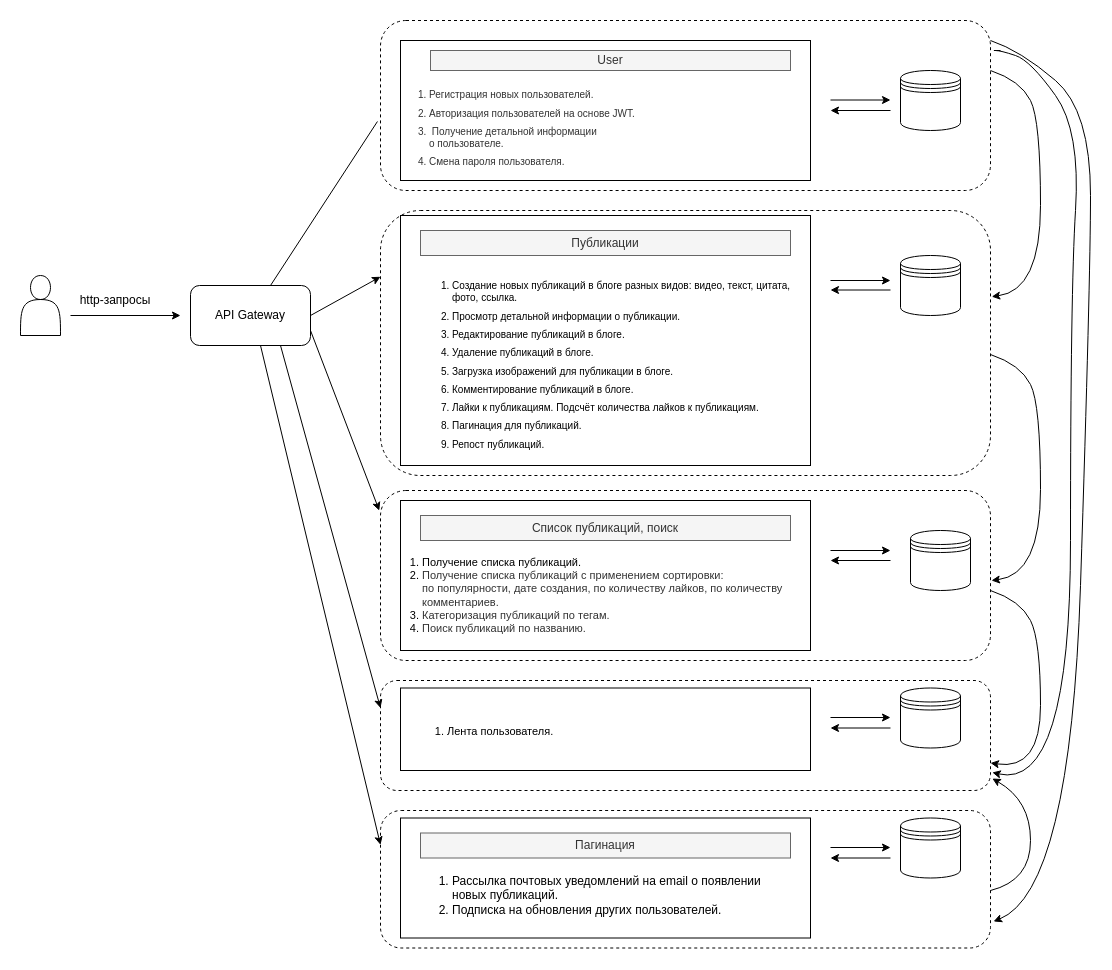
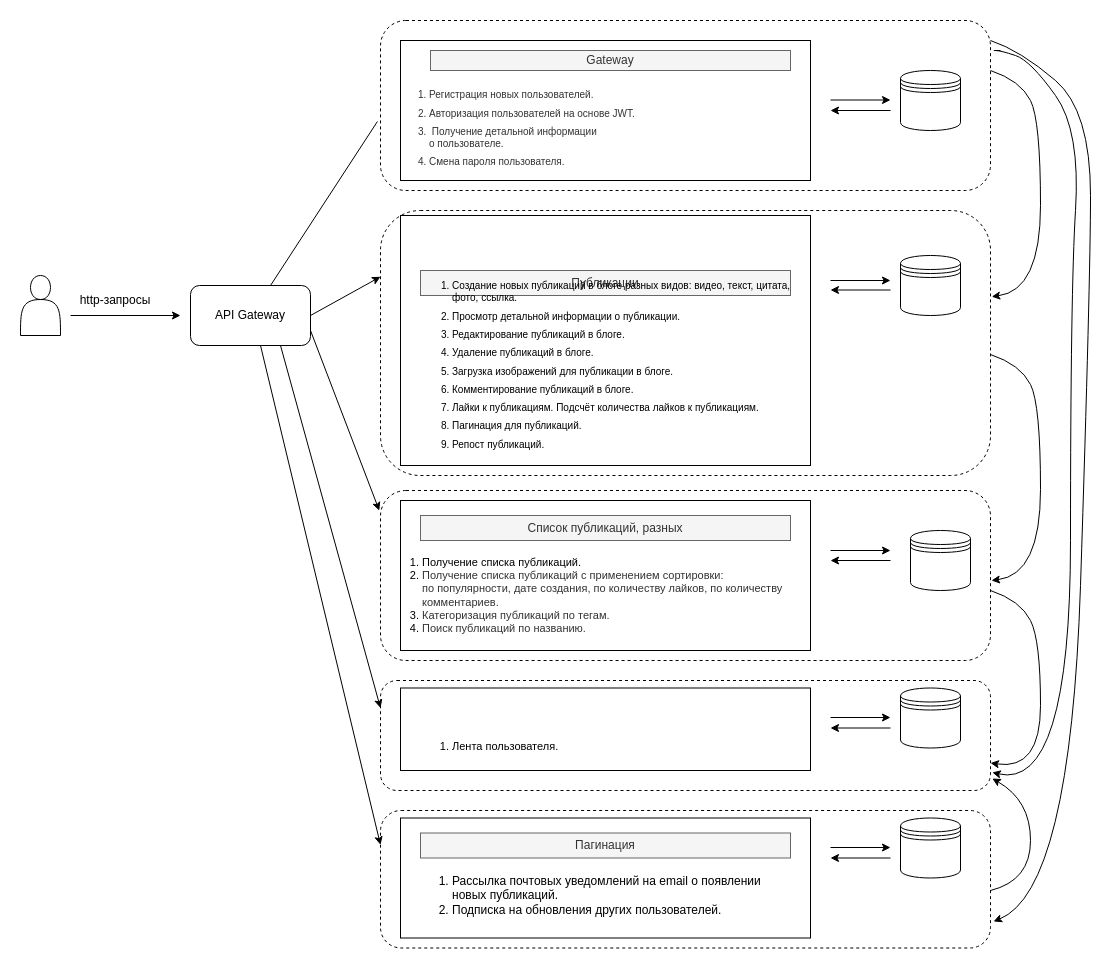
node "User": label "User" -> "Gateway"
node "Публикации": moved (606, 243) -> (606, 283)
node "Список публикаций, поиск": label "Список публикаций, поиск" -> "Список публикаций, разных"
node "Лента пользователя.": moved (596, 732) -> (601, 747)
